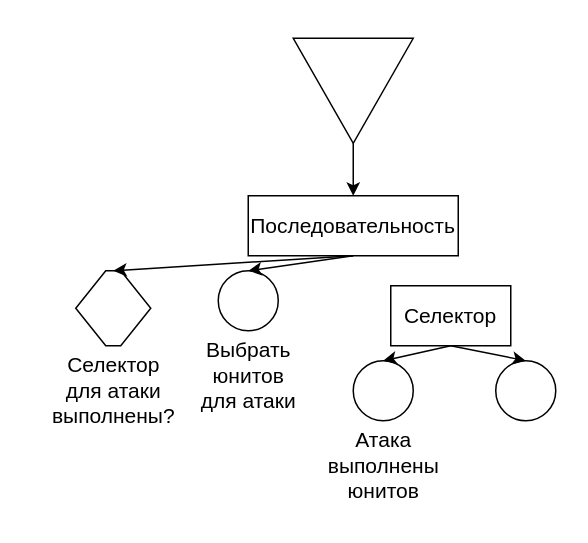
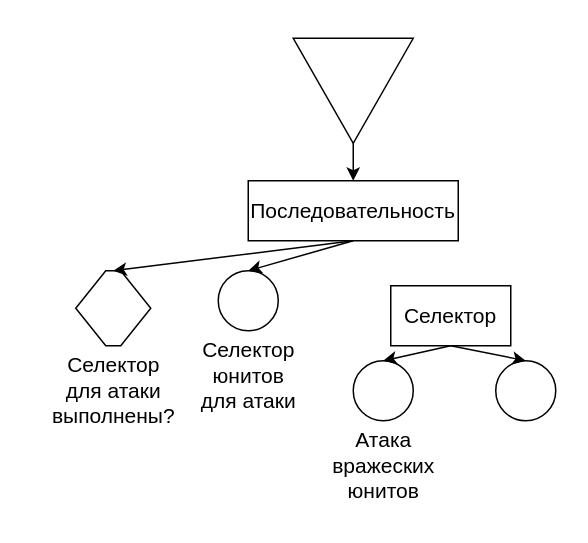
node "Последовательность": moved (353, 226) -> (353, 211)
node "Выбрать юнитов для атаки": label "Выбрать юнитов для атаки" -> "Селектор юнитов для атаки"
node "Атака выполнены юнитов": label "Атака выполнены юнитов" -> "Атака вражеских юнитов"
